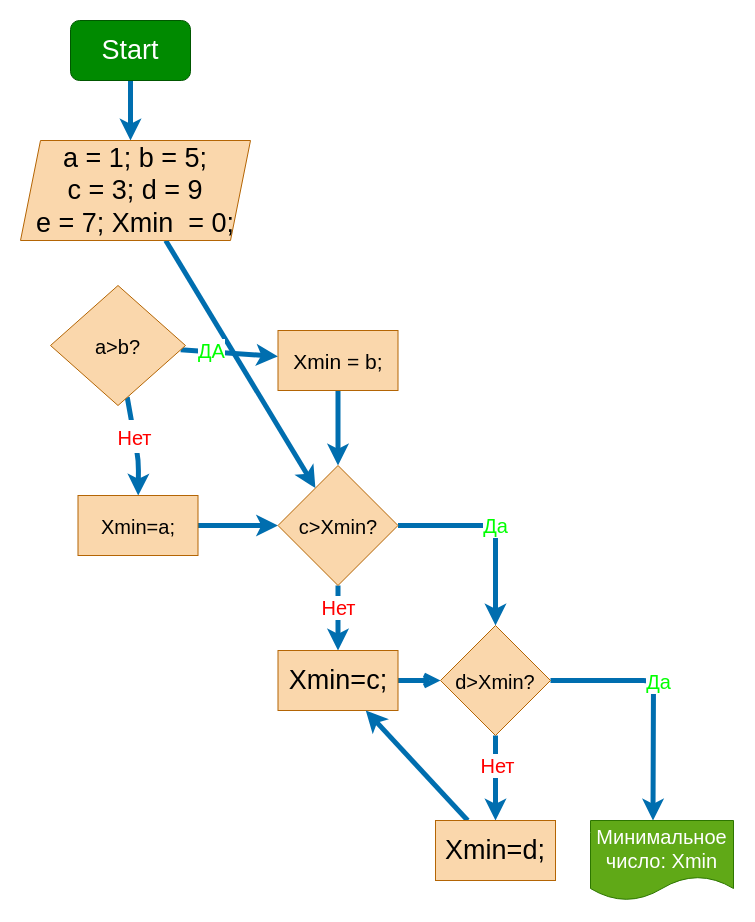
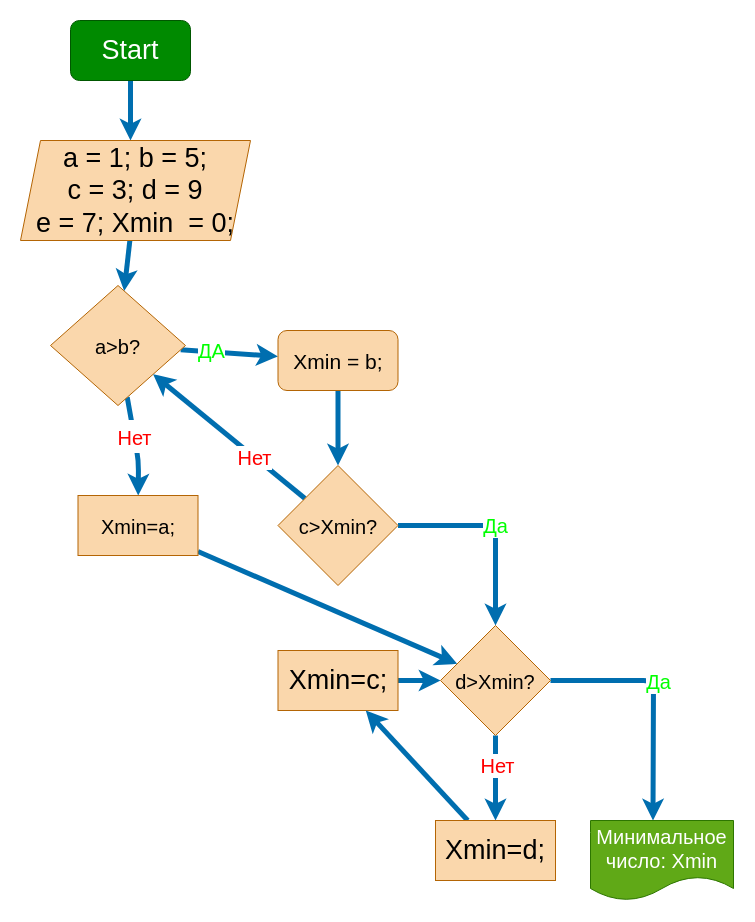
edge "a = 1; b = 5; c = 3; d = 9 e = 7; Xmin = 0;" -> "c>Xmin?": now "a = 1; b = 5; c = 3; d = 9 e = 7; Xmin = 0;" -> "a>b?"
node "Xmin = b;": shape rectangle -> rounded rectangle
edge "Xmin=a;" -> "c>Xmin?": now "Xmin=a;" -> "d>Xmin?"
edge "c>Xmin?" -> "Xmin=c;": now "c>Xmin?" -> "a>b?"
edge "Xmin=c;" -> "d>Xmin?": arrowhead open -> classic
